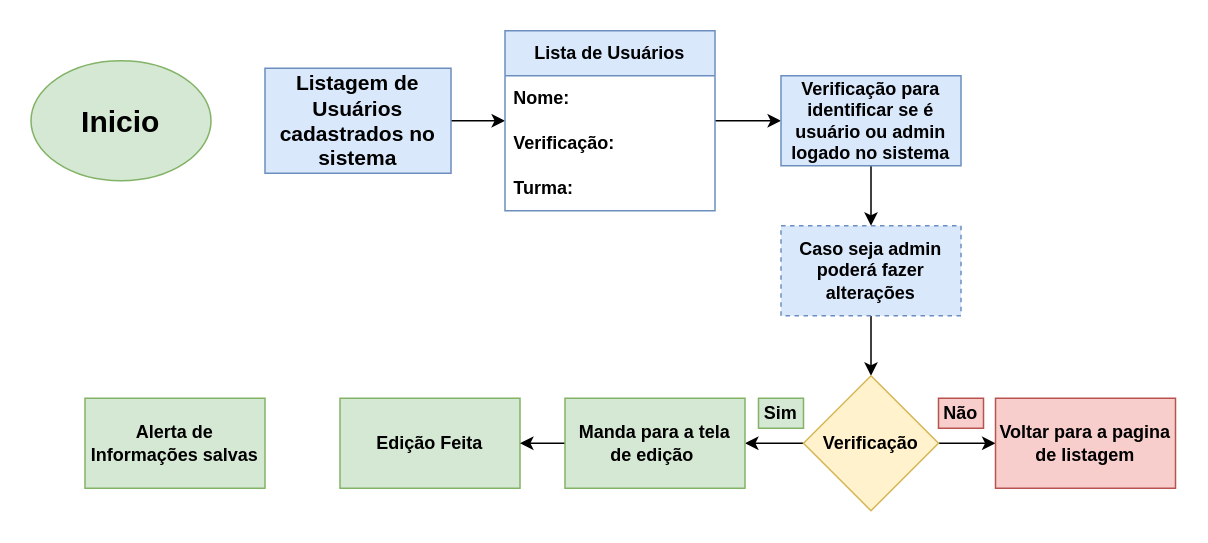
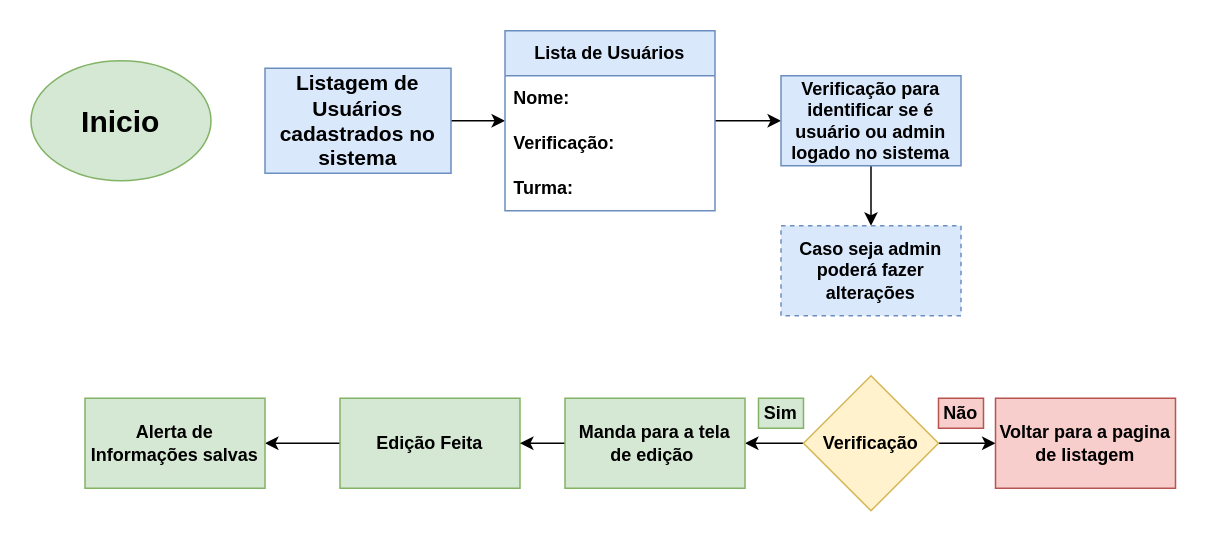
edge "Caso seja admin poderá fazer alterações" -> "Verificação": removed
edge "Edição Feita" -> "Alerta de Informações salvas": added
